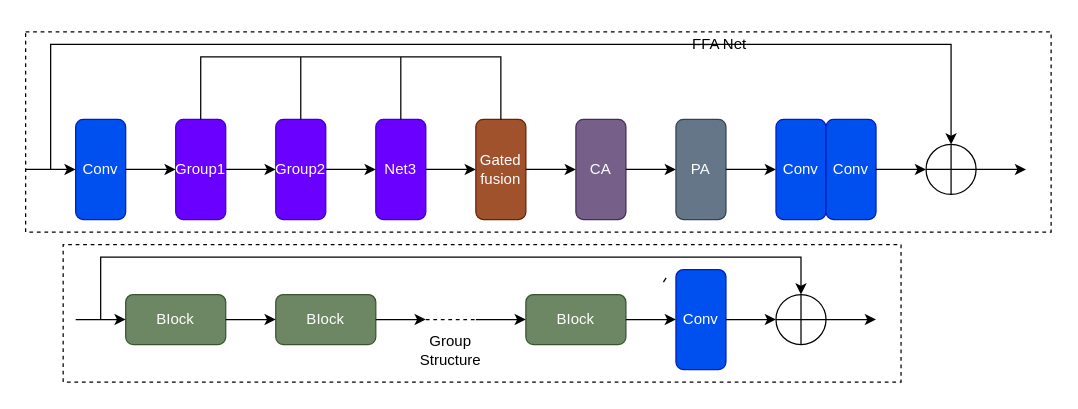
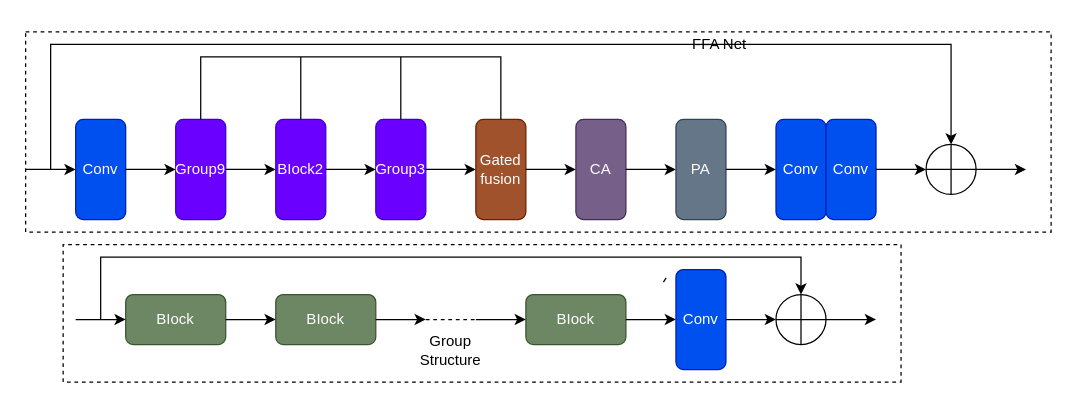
node "Group1": label "Group1" -> "Group9"
node "Group2": label "Group2" -> "BIock2"
node "Net3": label "Net3" -> "Group3"
